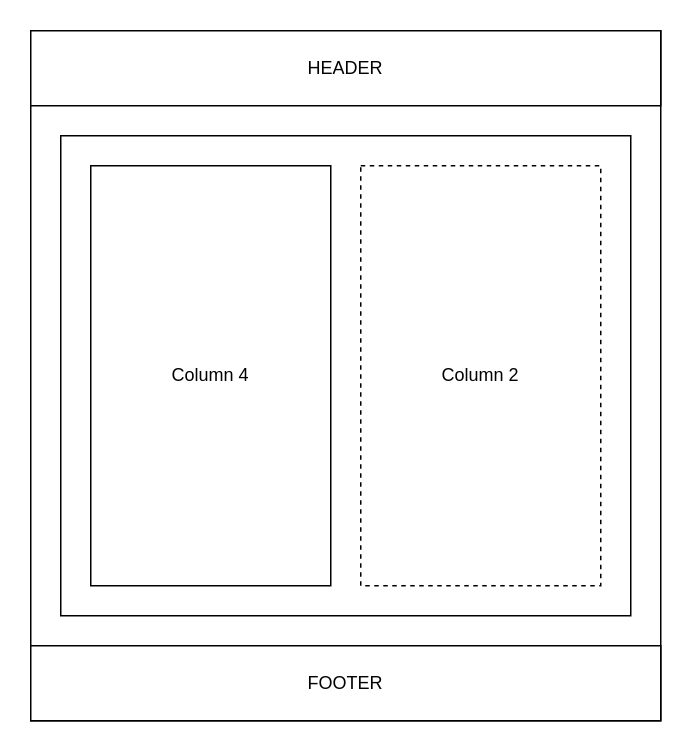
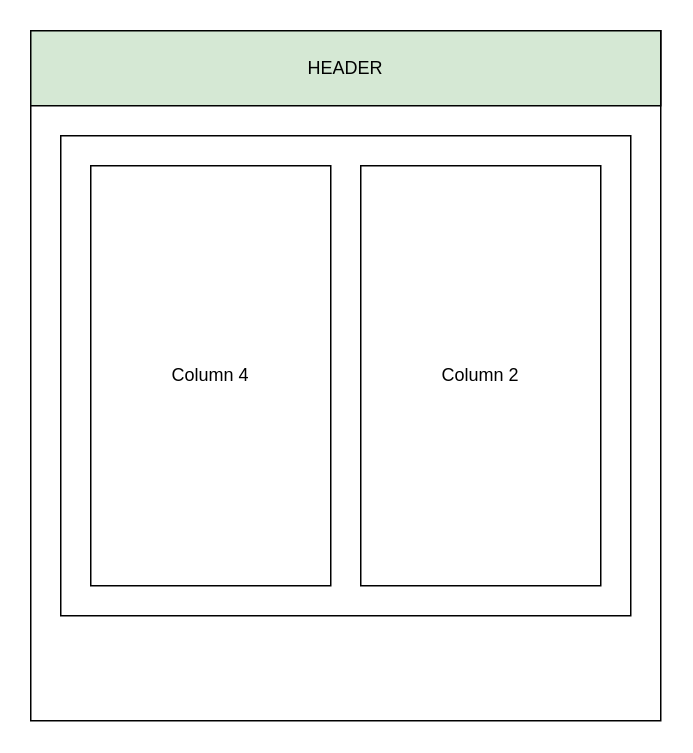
node "HEADER": fillcolor #ffffff -> #d5e8d4
node "Column 2": style dashed -> solid
node "FOOTER": removed
